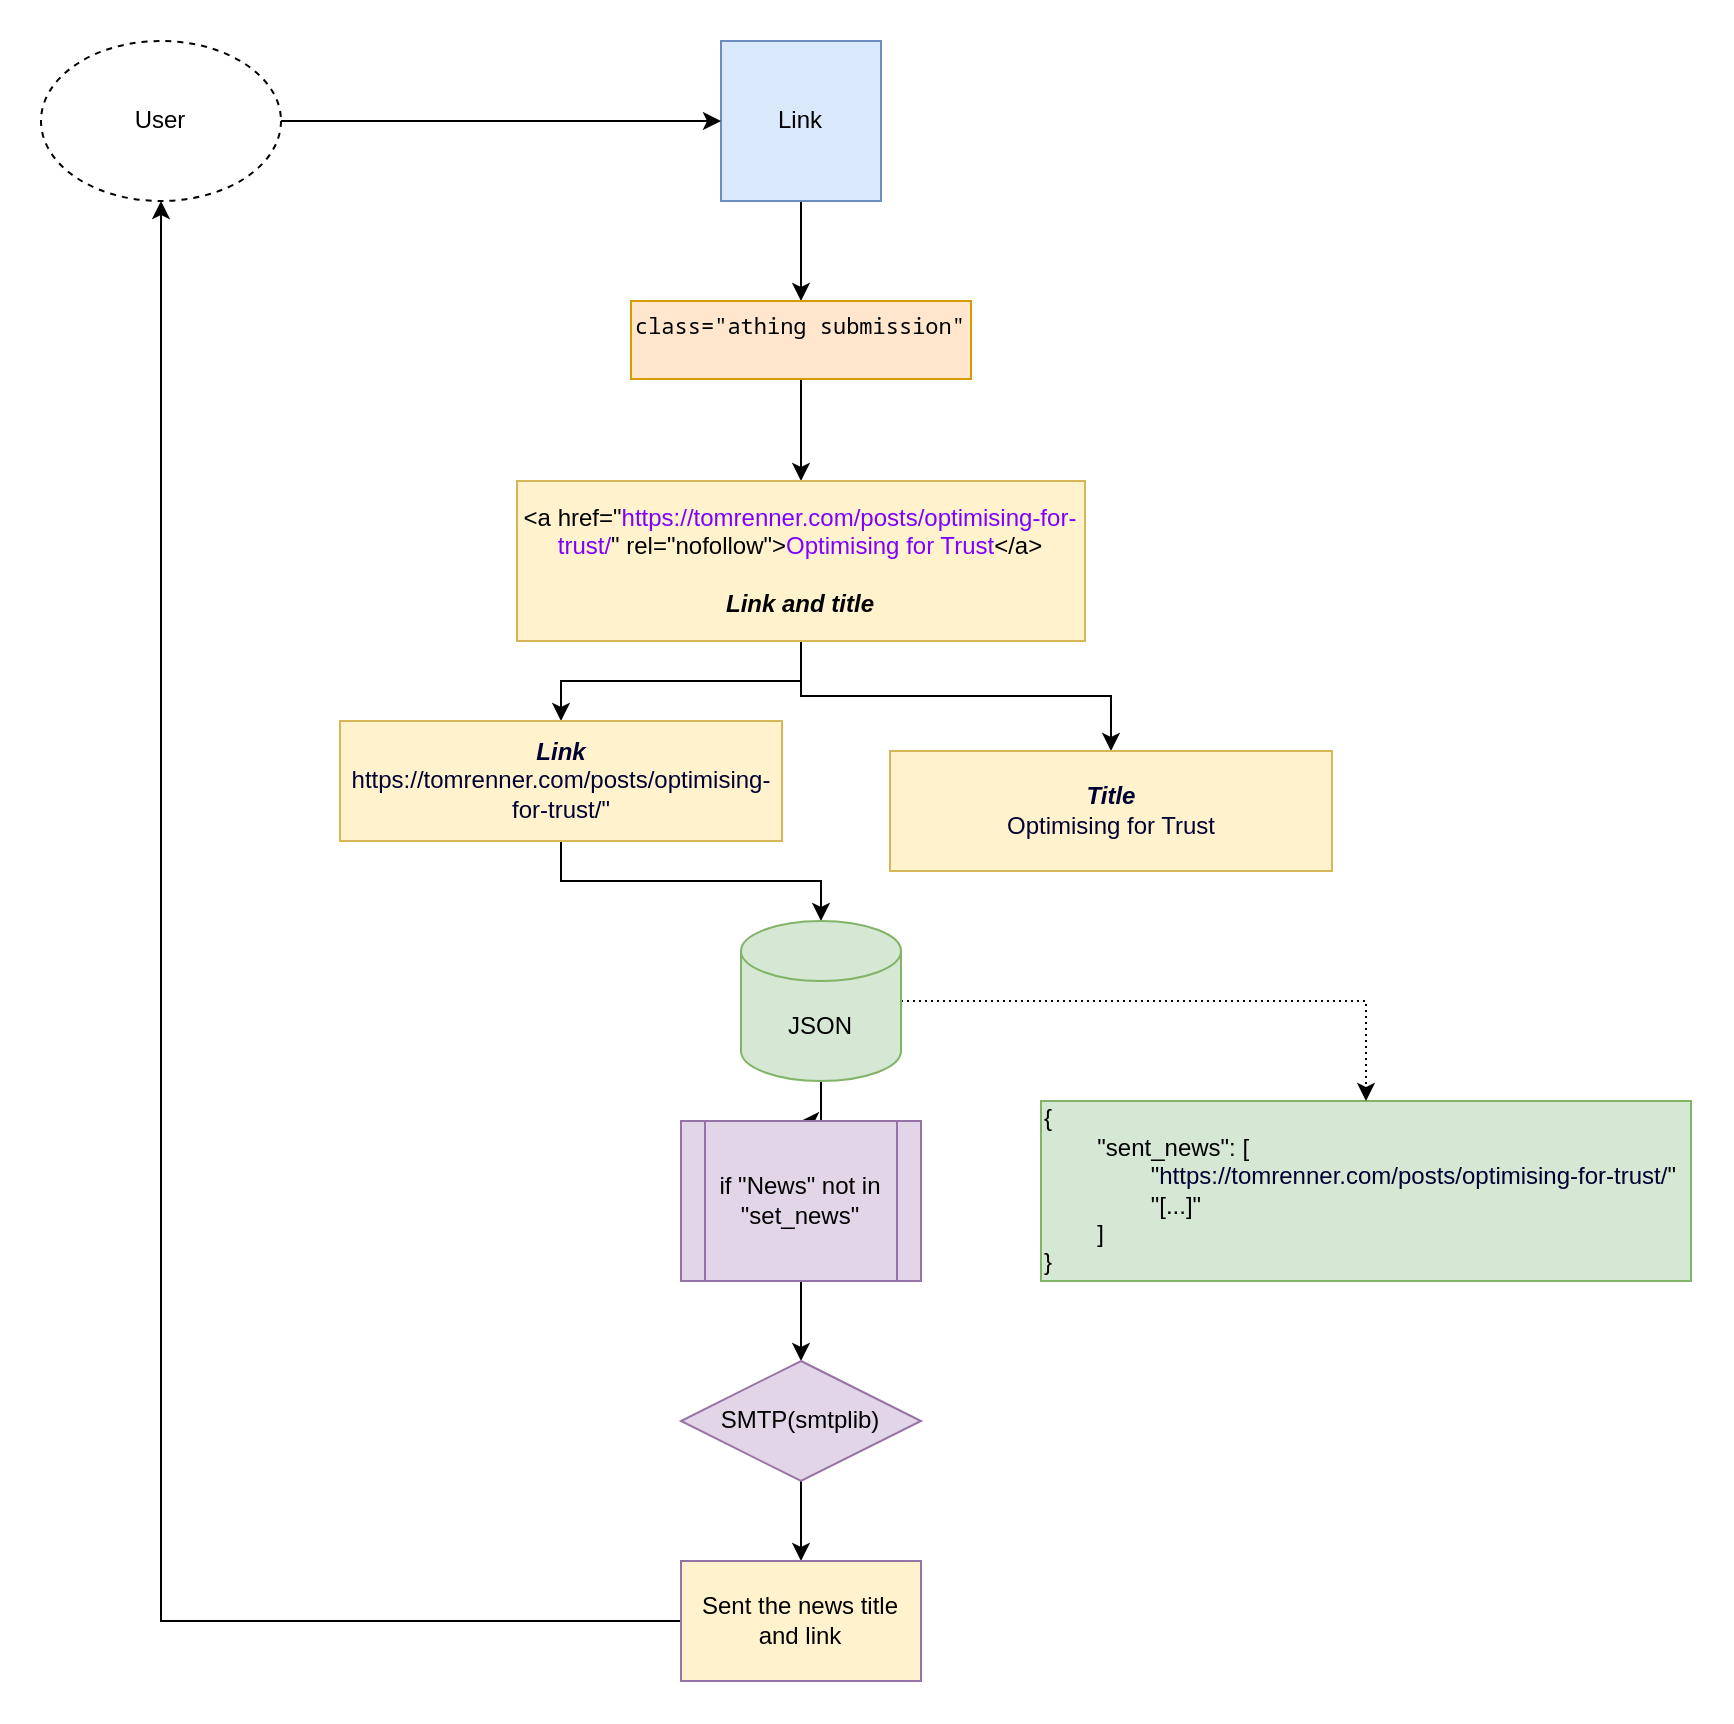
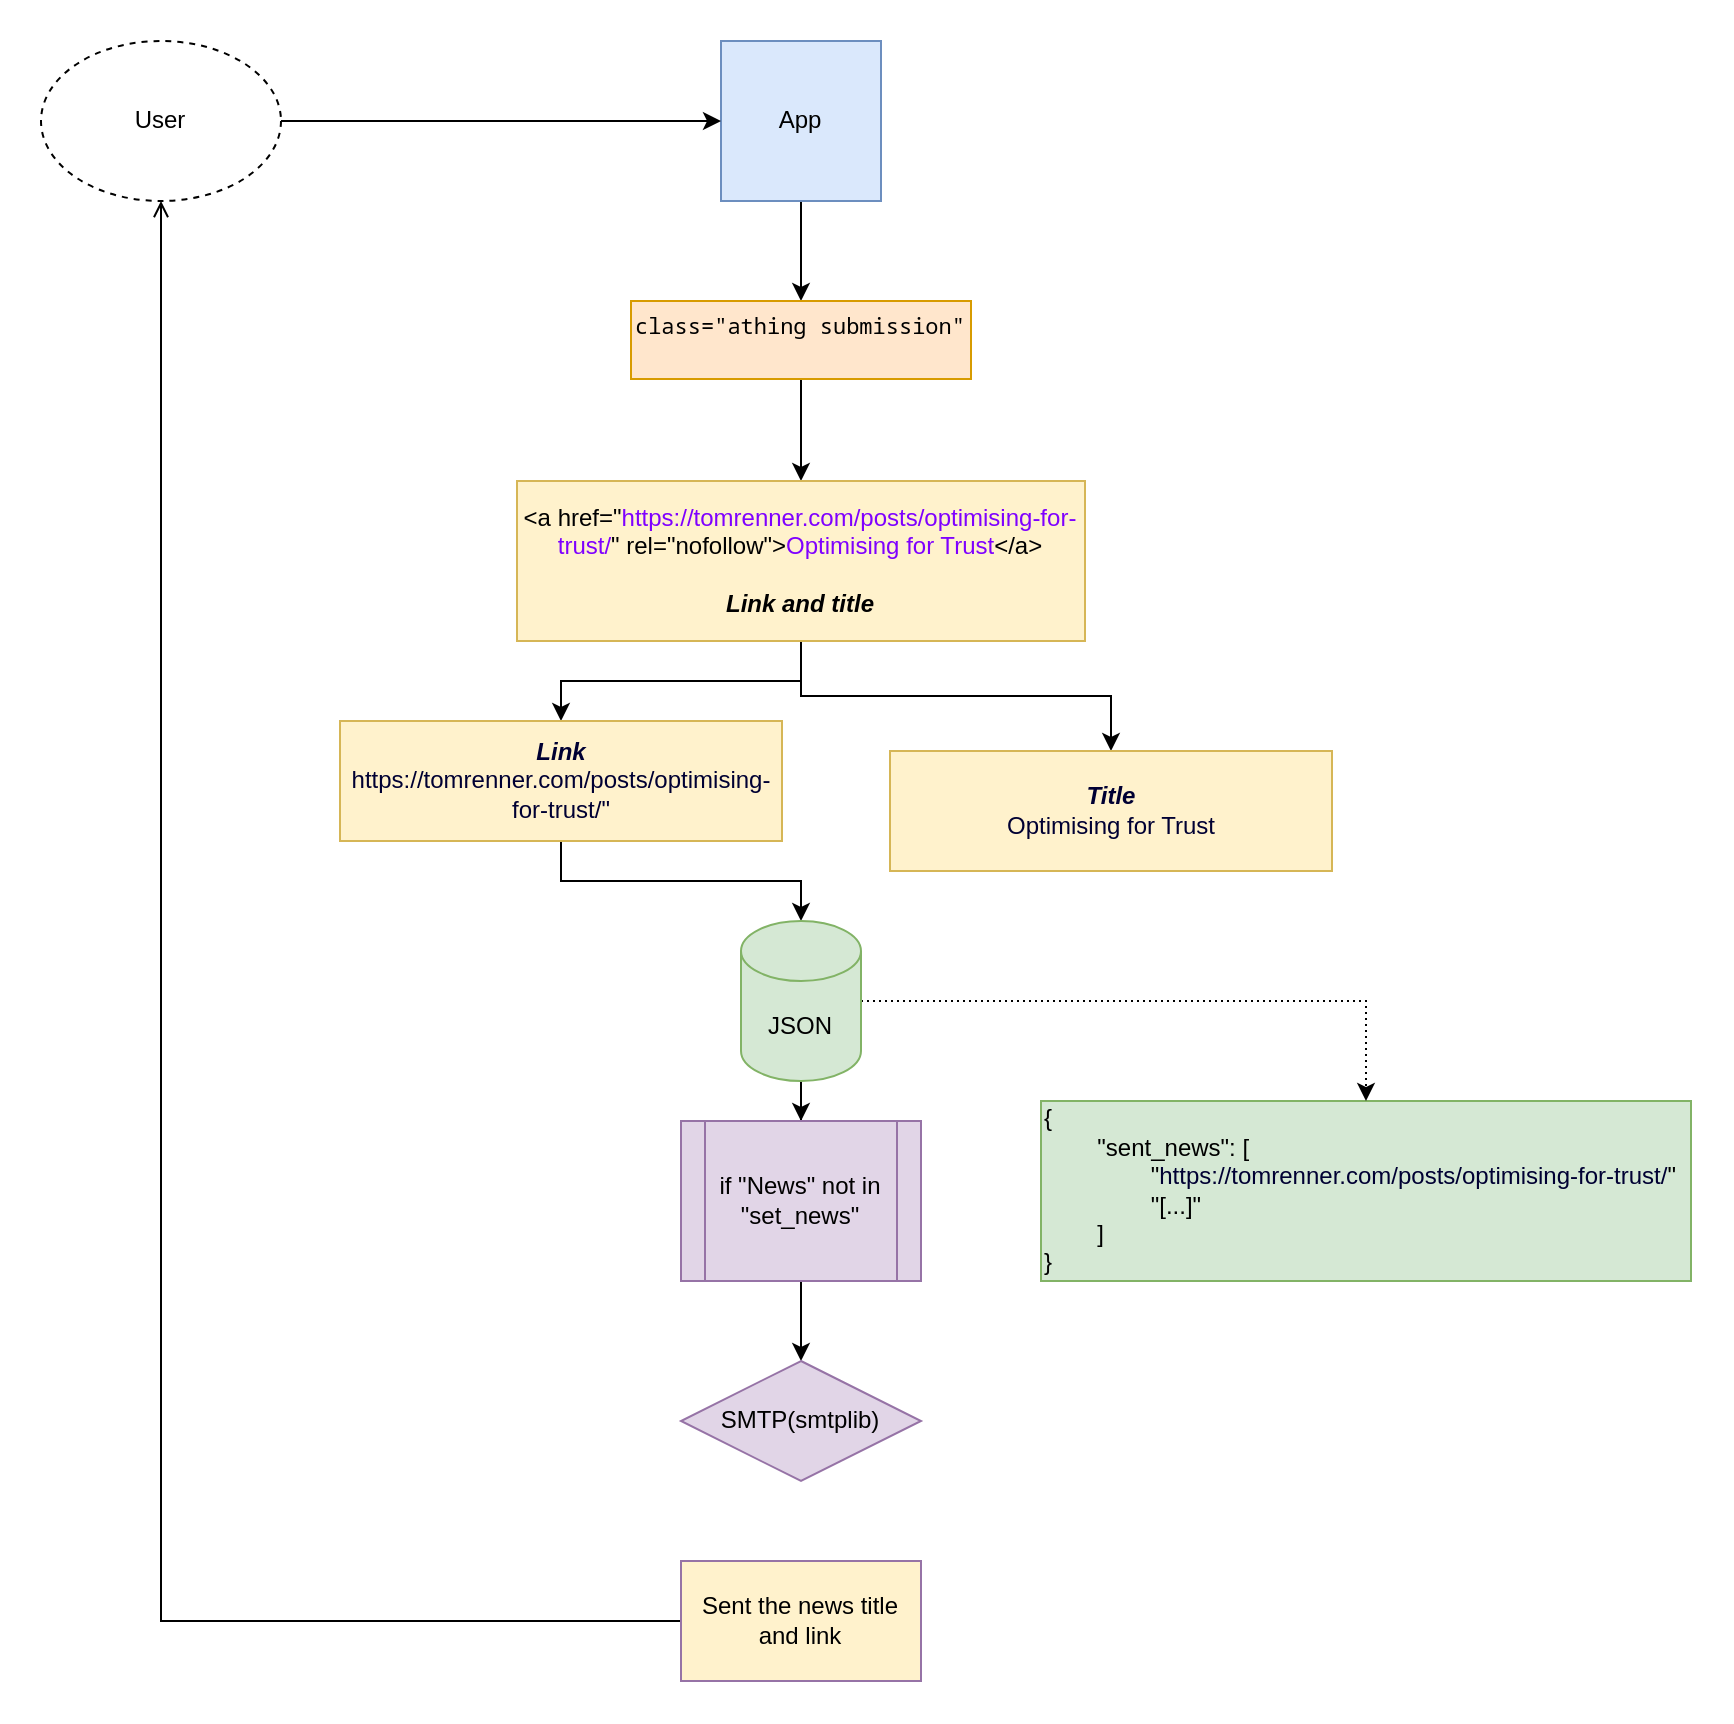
node "Link": label "Link" -> "App"
edge "Sent the news title and link" -> "User": arrowhead classic -> open
node "JSON": size 160x160 -> 120x160
edge "SMTP(smtplib)" -> "Sent the news title and link": removed
